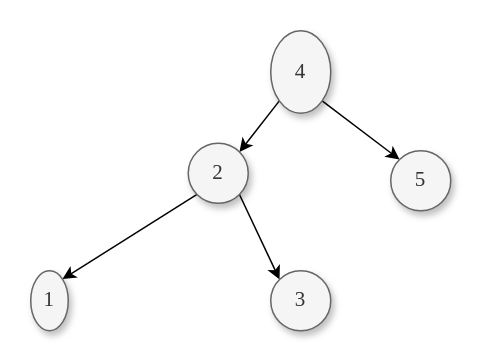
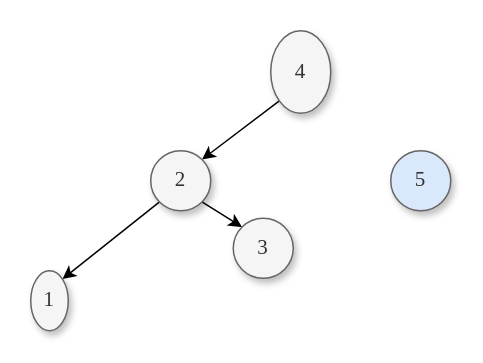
edge "4" -> "5": removed
node "2": moved (218, 173) -> (181, 181)
node "5": fillcolor #f5f5f5 -> #dae8fc
node "3": moved (301, 301) -> (263, 248)
